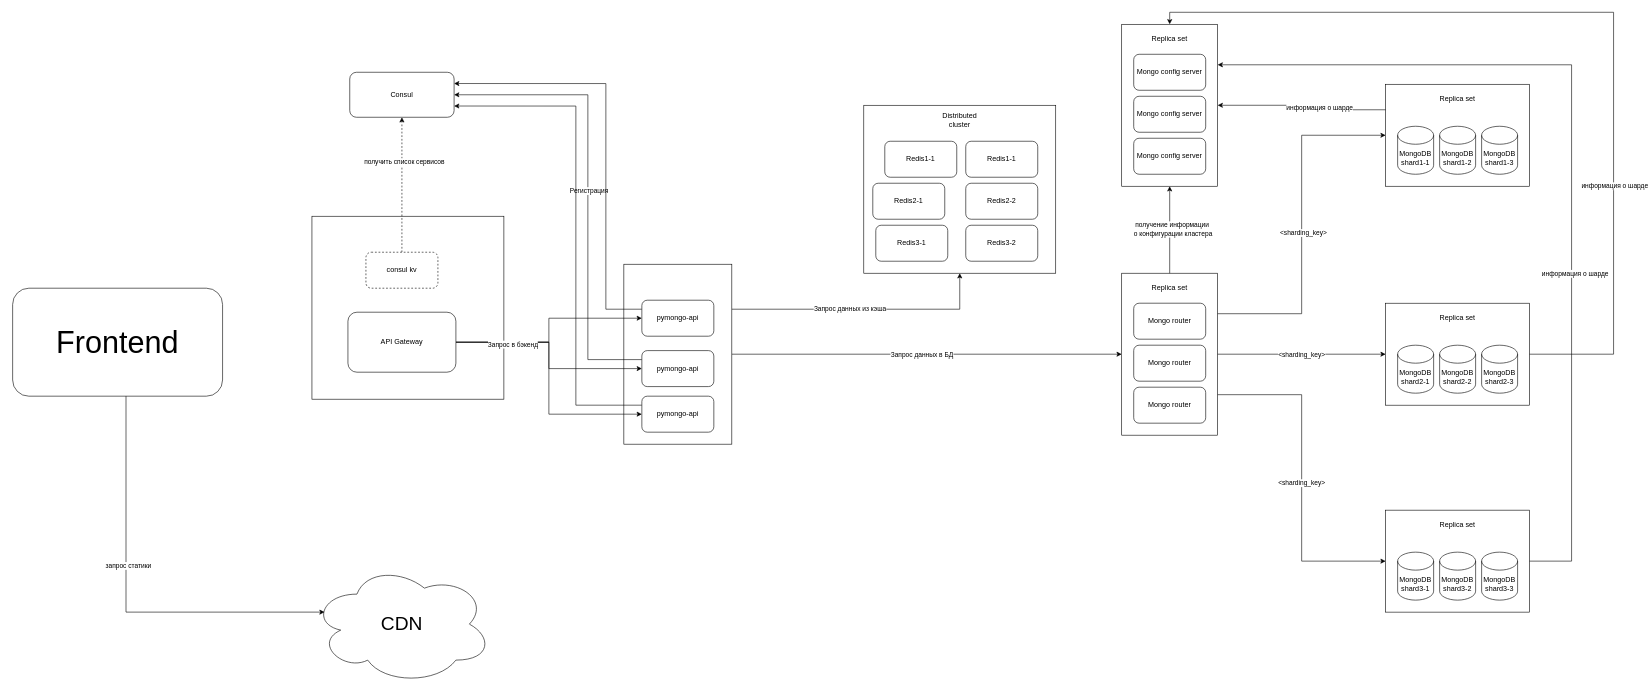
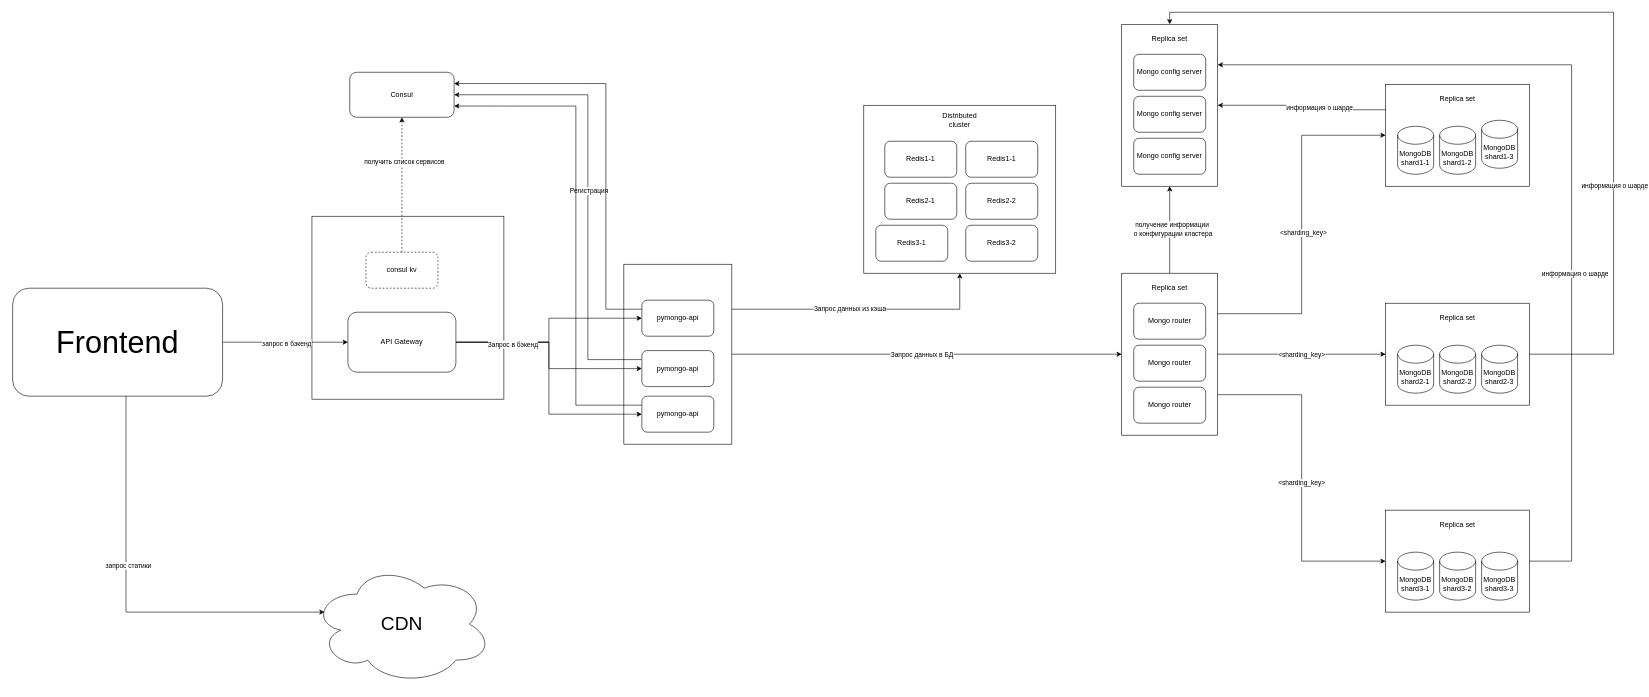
node "MongoDB shard1-3": moved (1500, 150) -> (1500, 144)
node "Redis2-1": moved (909, 201) -> (921, 201)
edge "Frontend" -> "API Gateway": added, label "запрос в бэкенд"
